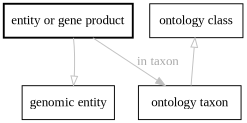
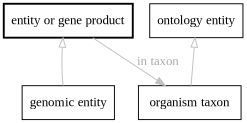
node "ontology class": label "ontology class" -> "ontology entity"
edge "entity or gene product" -> "genomic entity": reversed
node "ontology taxon": label "ontology taxon" -> "organism taxon"
